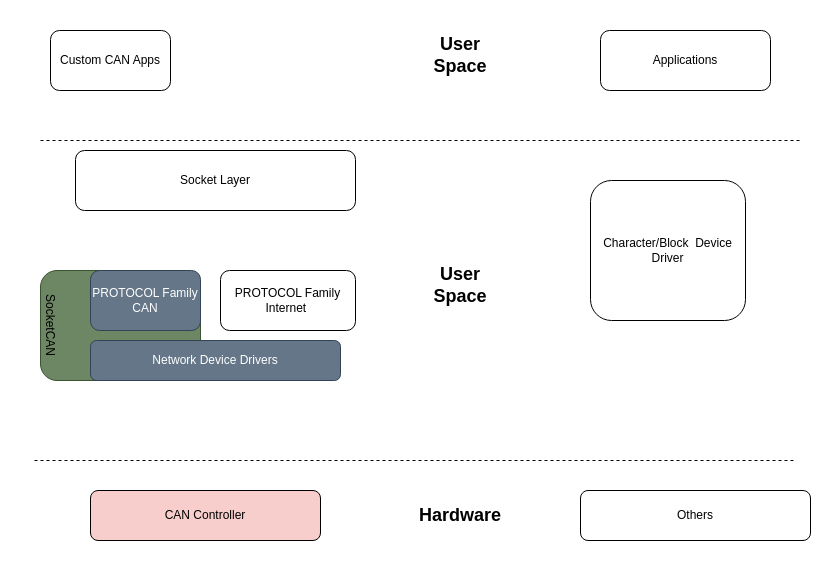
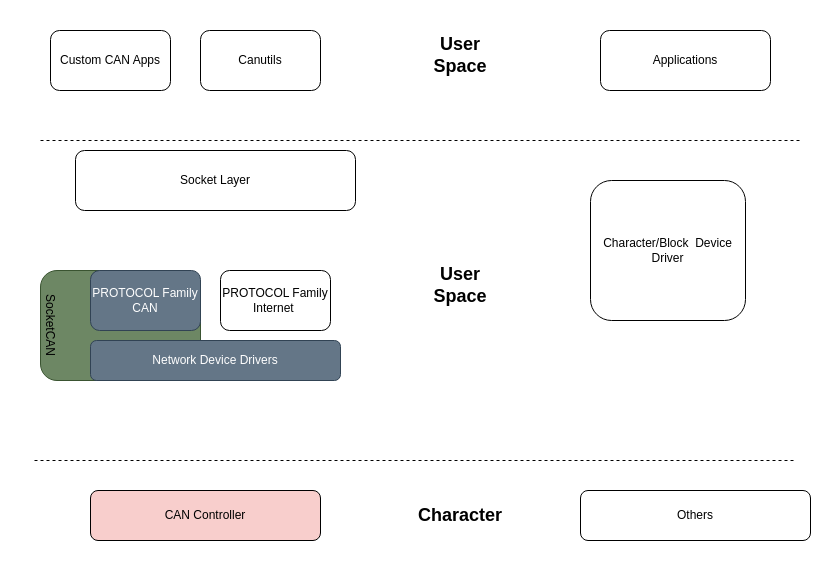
node "Canutils": added
node "PROTOCOL Family Internet": size 135x60 -> 110x60
node "Hardware": label "Hardware" -> "Character"
